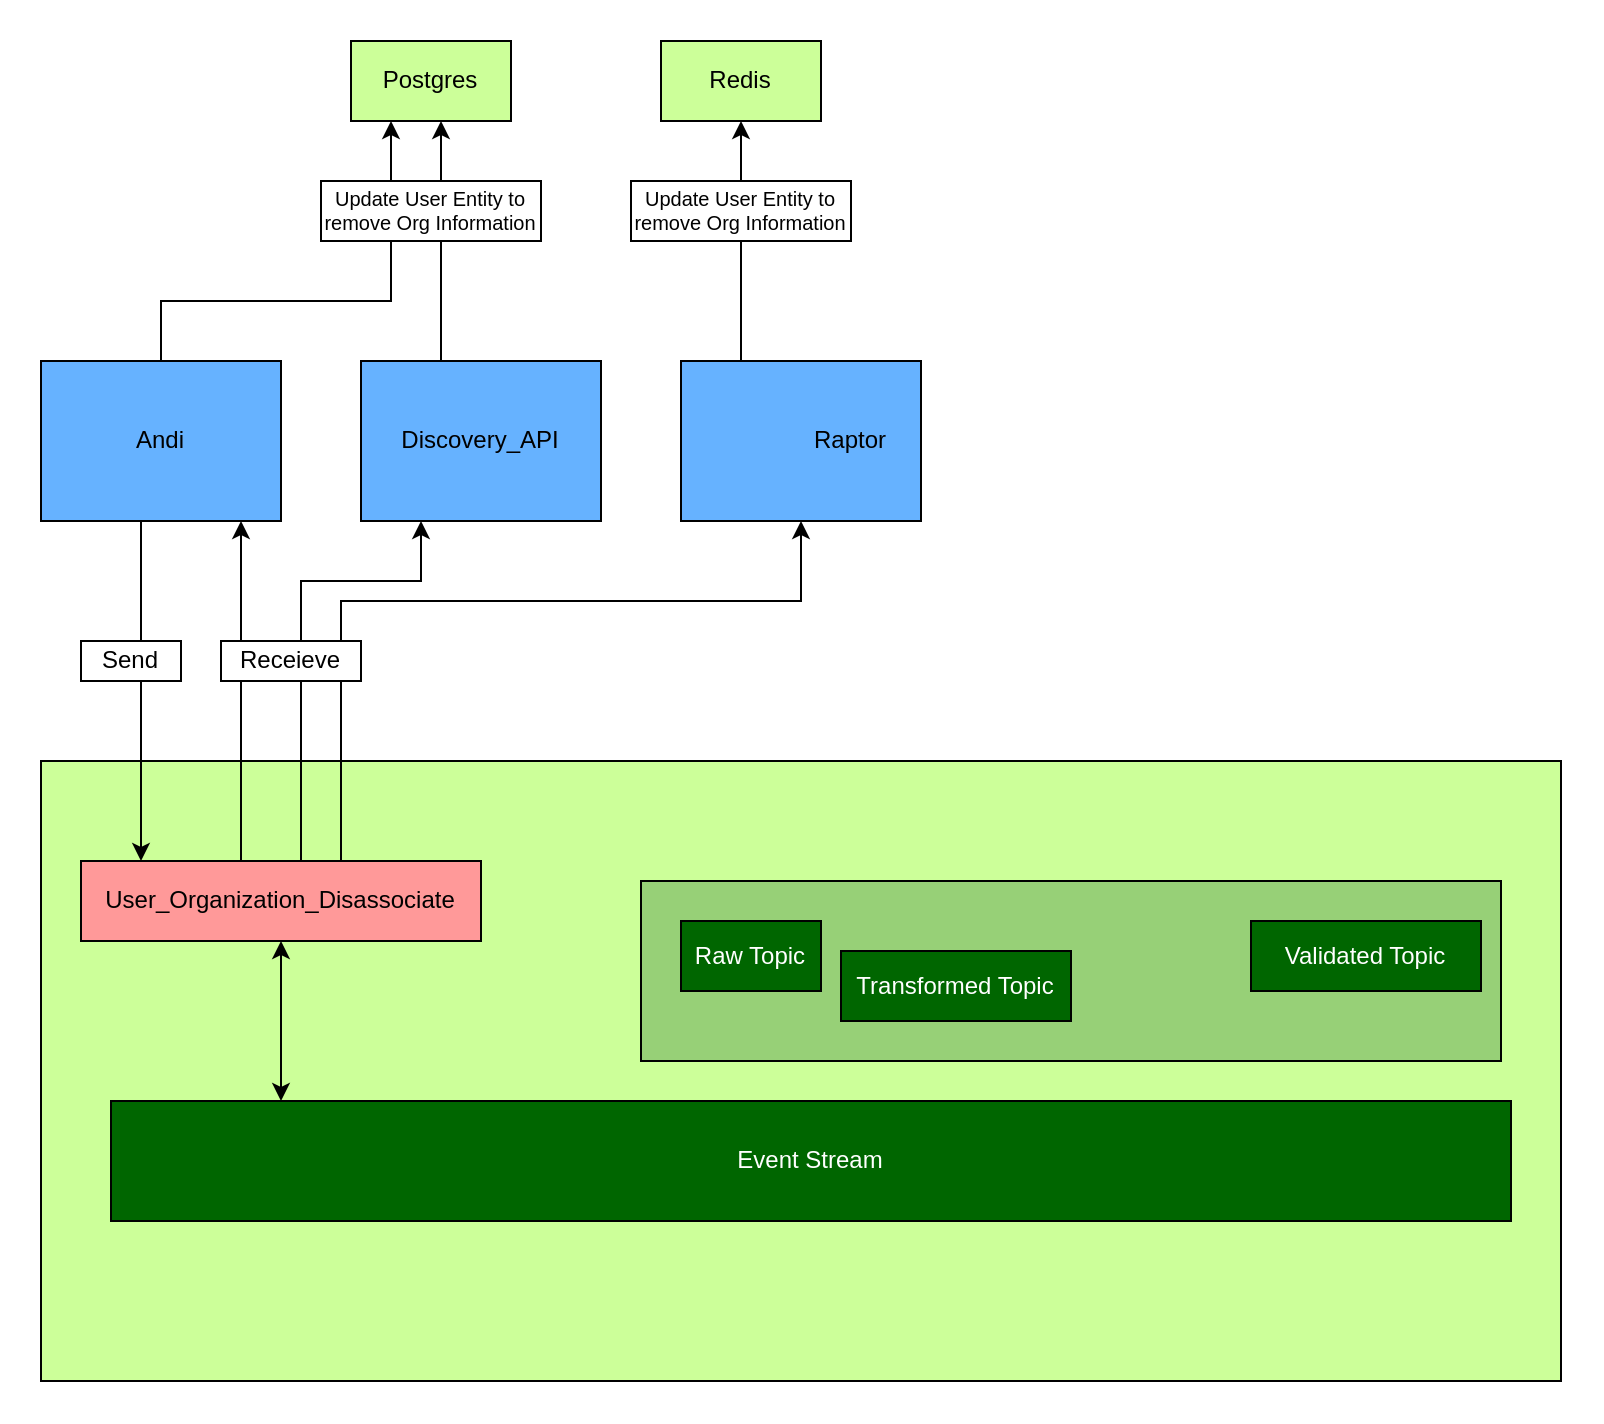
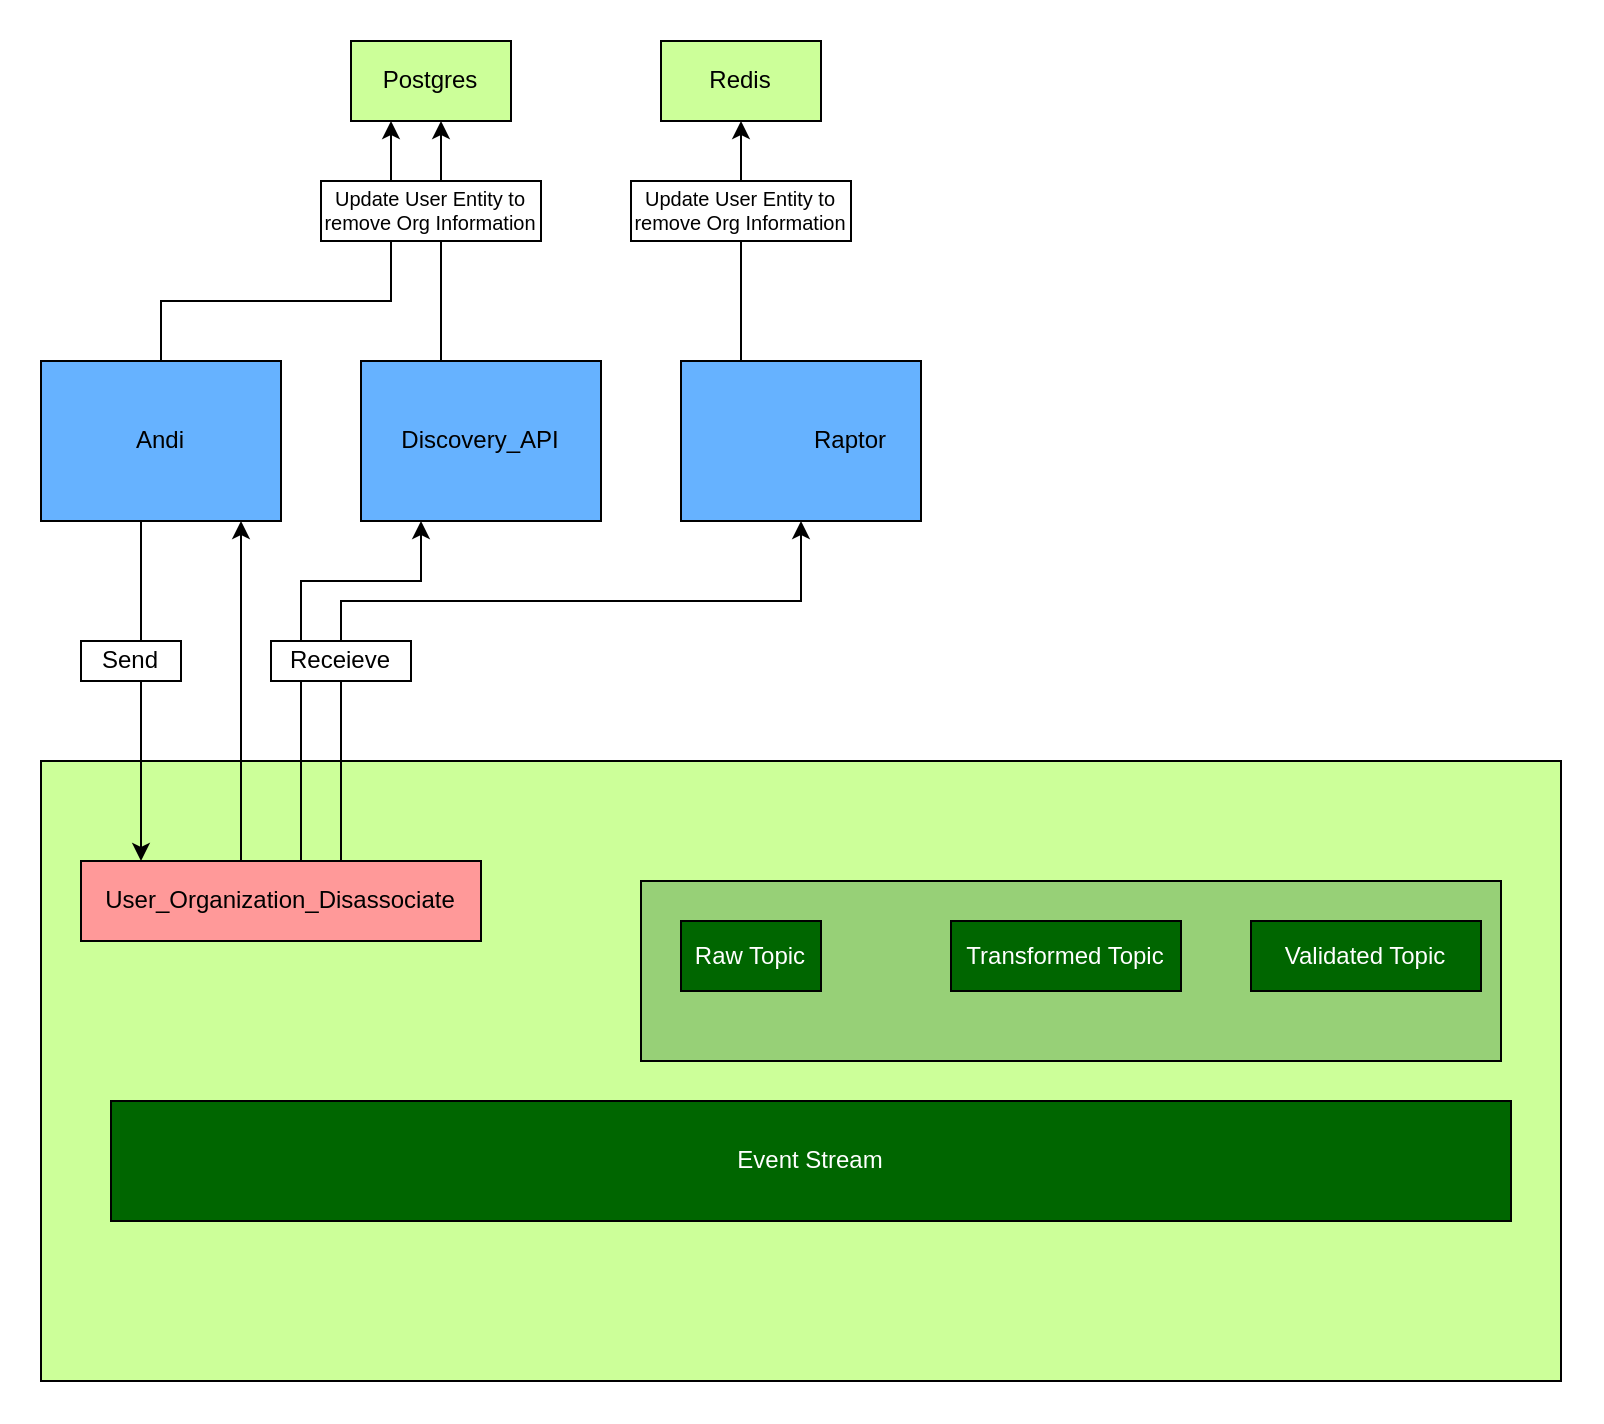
node "Receieve": moved (291, 661) -> (341, 661)
node "Transformed Topic": moved (956, 986) -> (1066, 956)
edge "User_Organization_Disassociate" -- "Event Stream": removed
